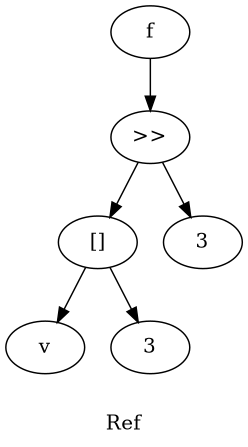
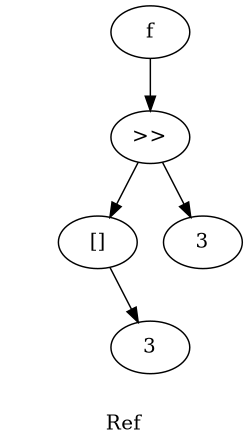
node "v": removed
